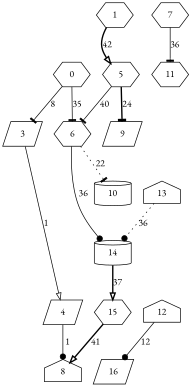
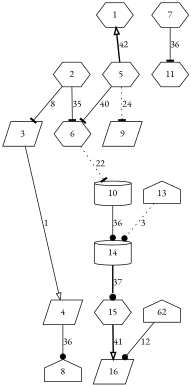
edge "1" -> "5": reversed
node "0": label "0" -> "2"
edge "5" -> "9": style bold -> dotted
edge "6" -> "14": now "10" -> "14"
edge "13" -> "14": label "36" -> "3"
edge "14" -> "15": arrowhead onormal -> dot
node "12": label "12" -> "62"
edge "15" -> "8": now "15" -> "16"
edge "4" -> "8": label "1" -> "36"
